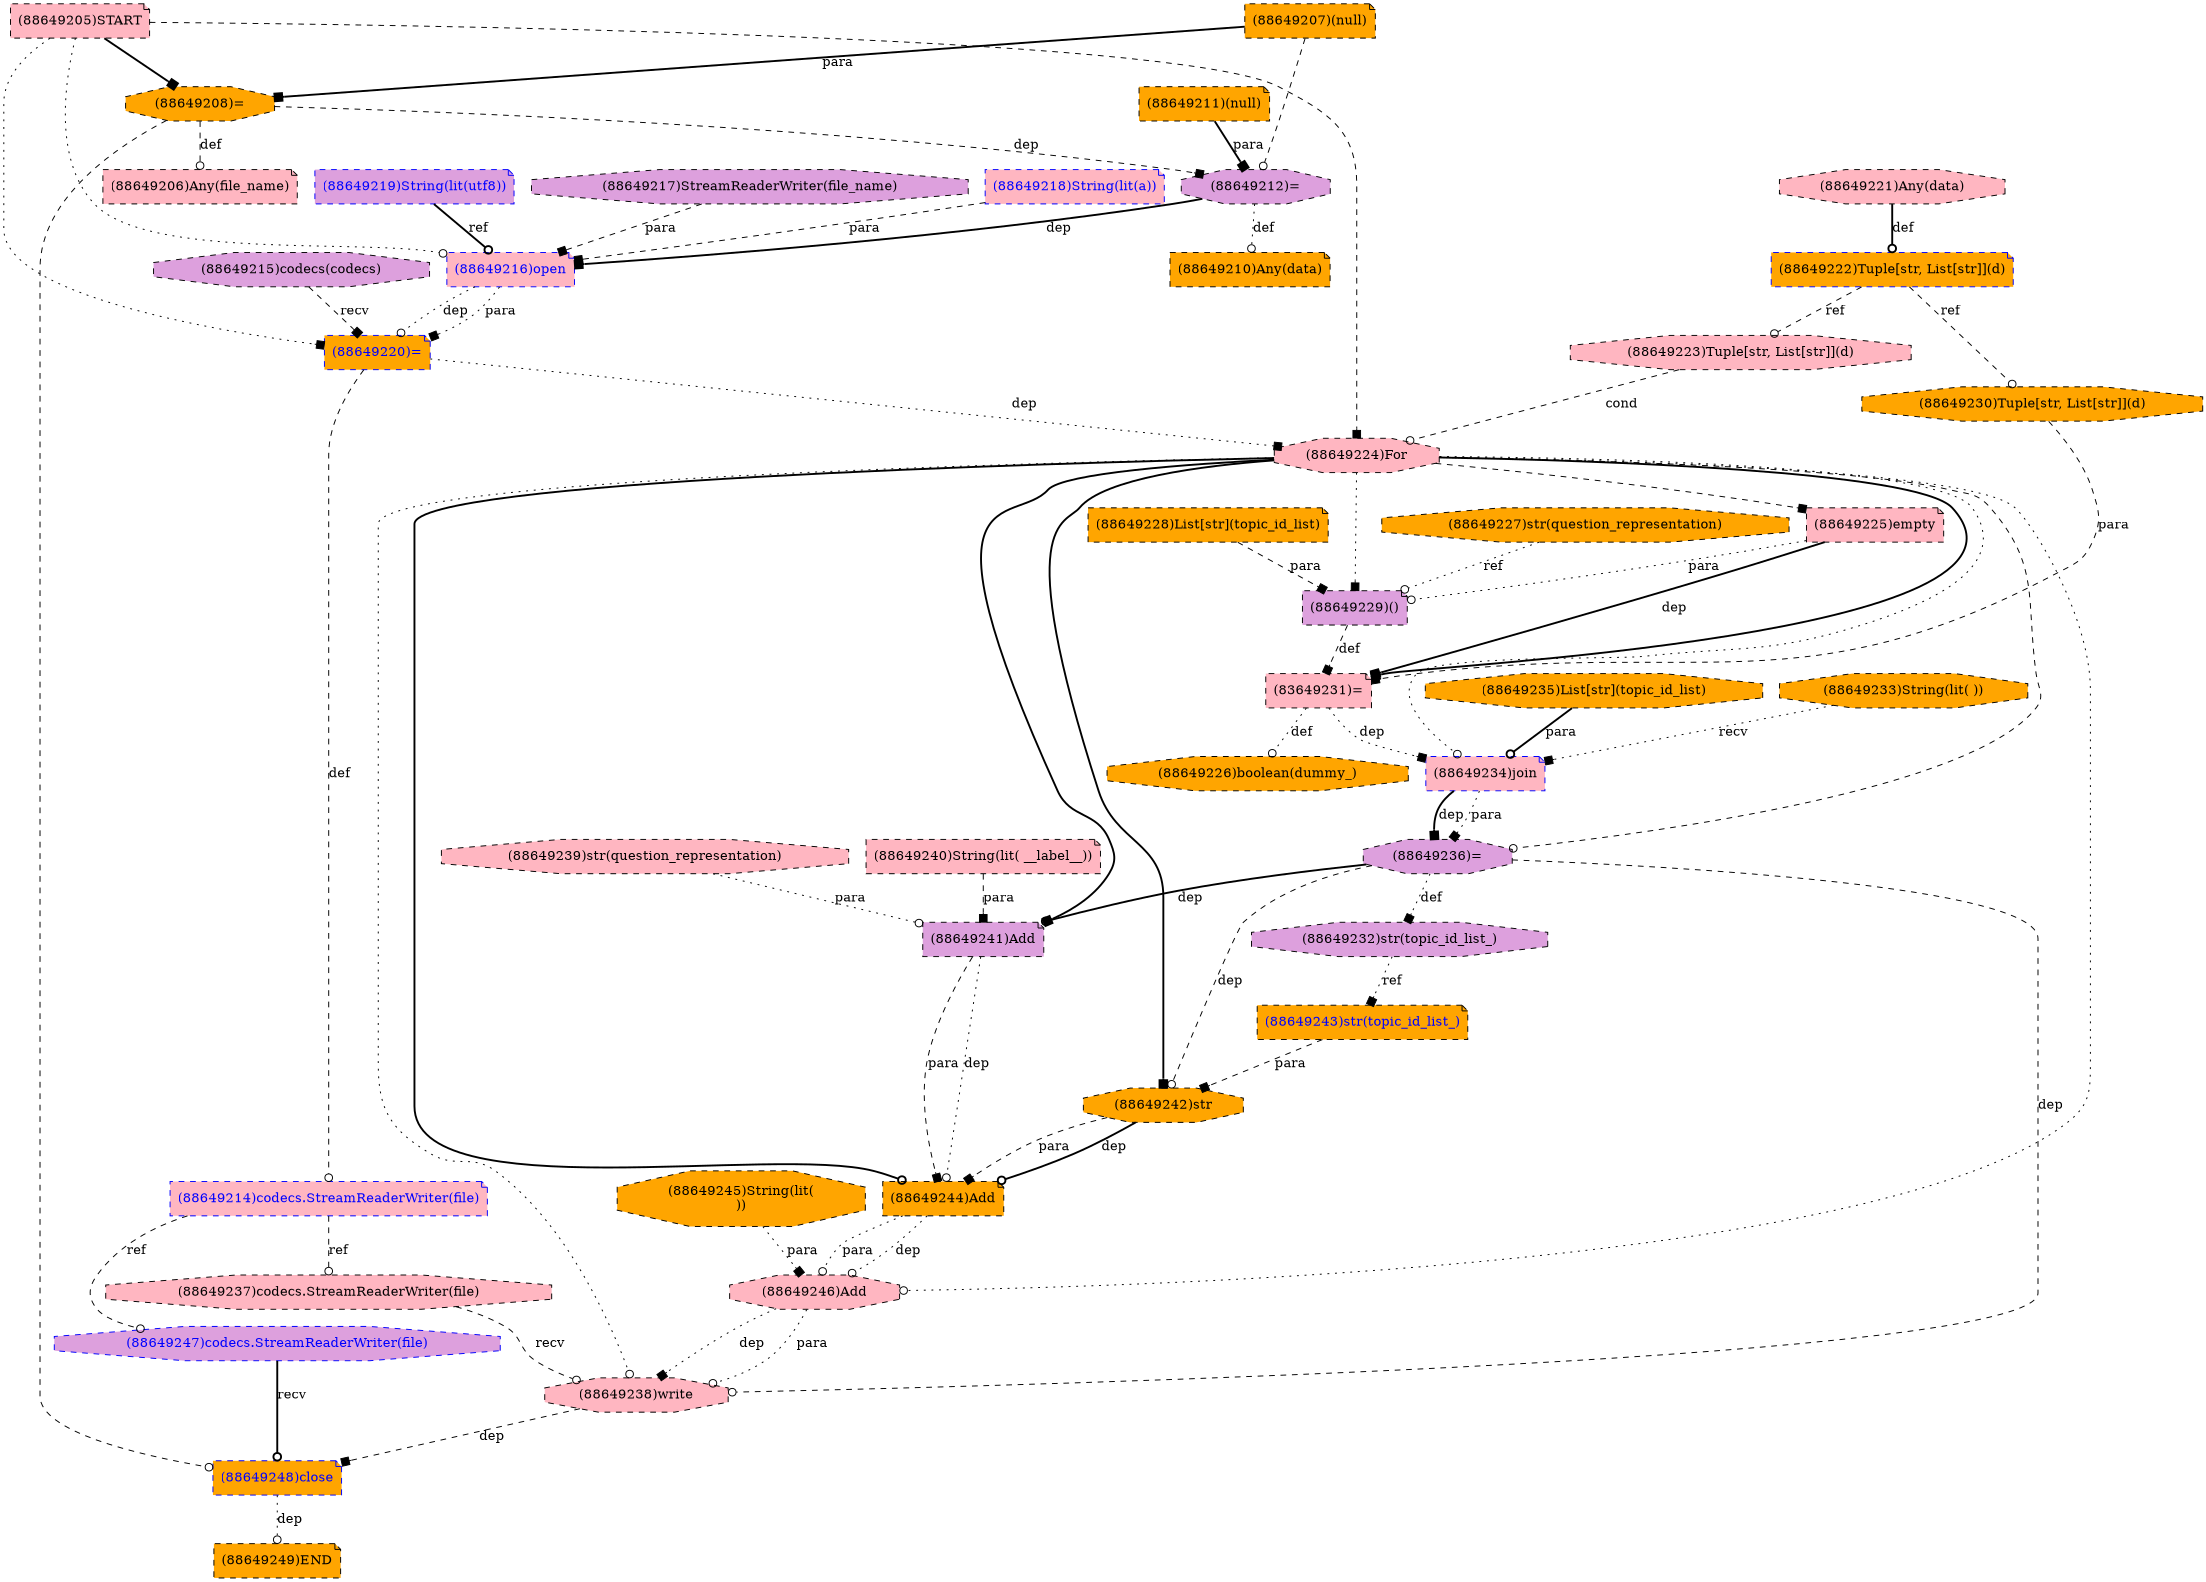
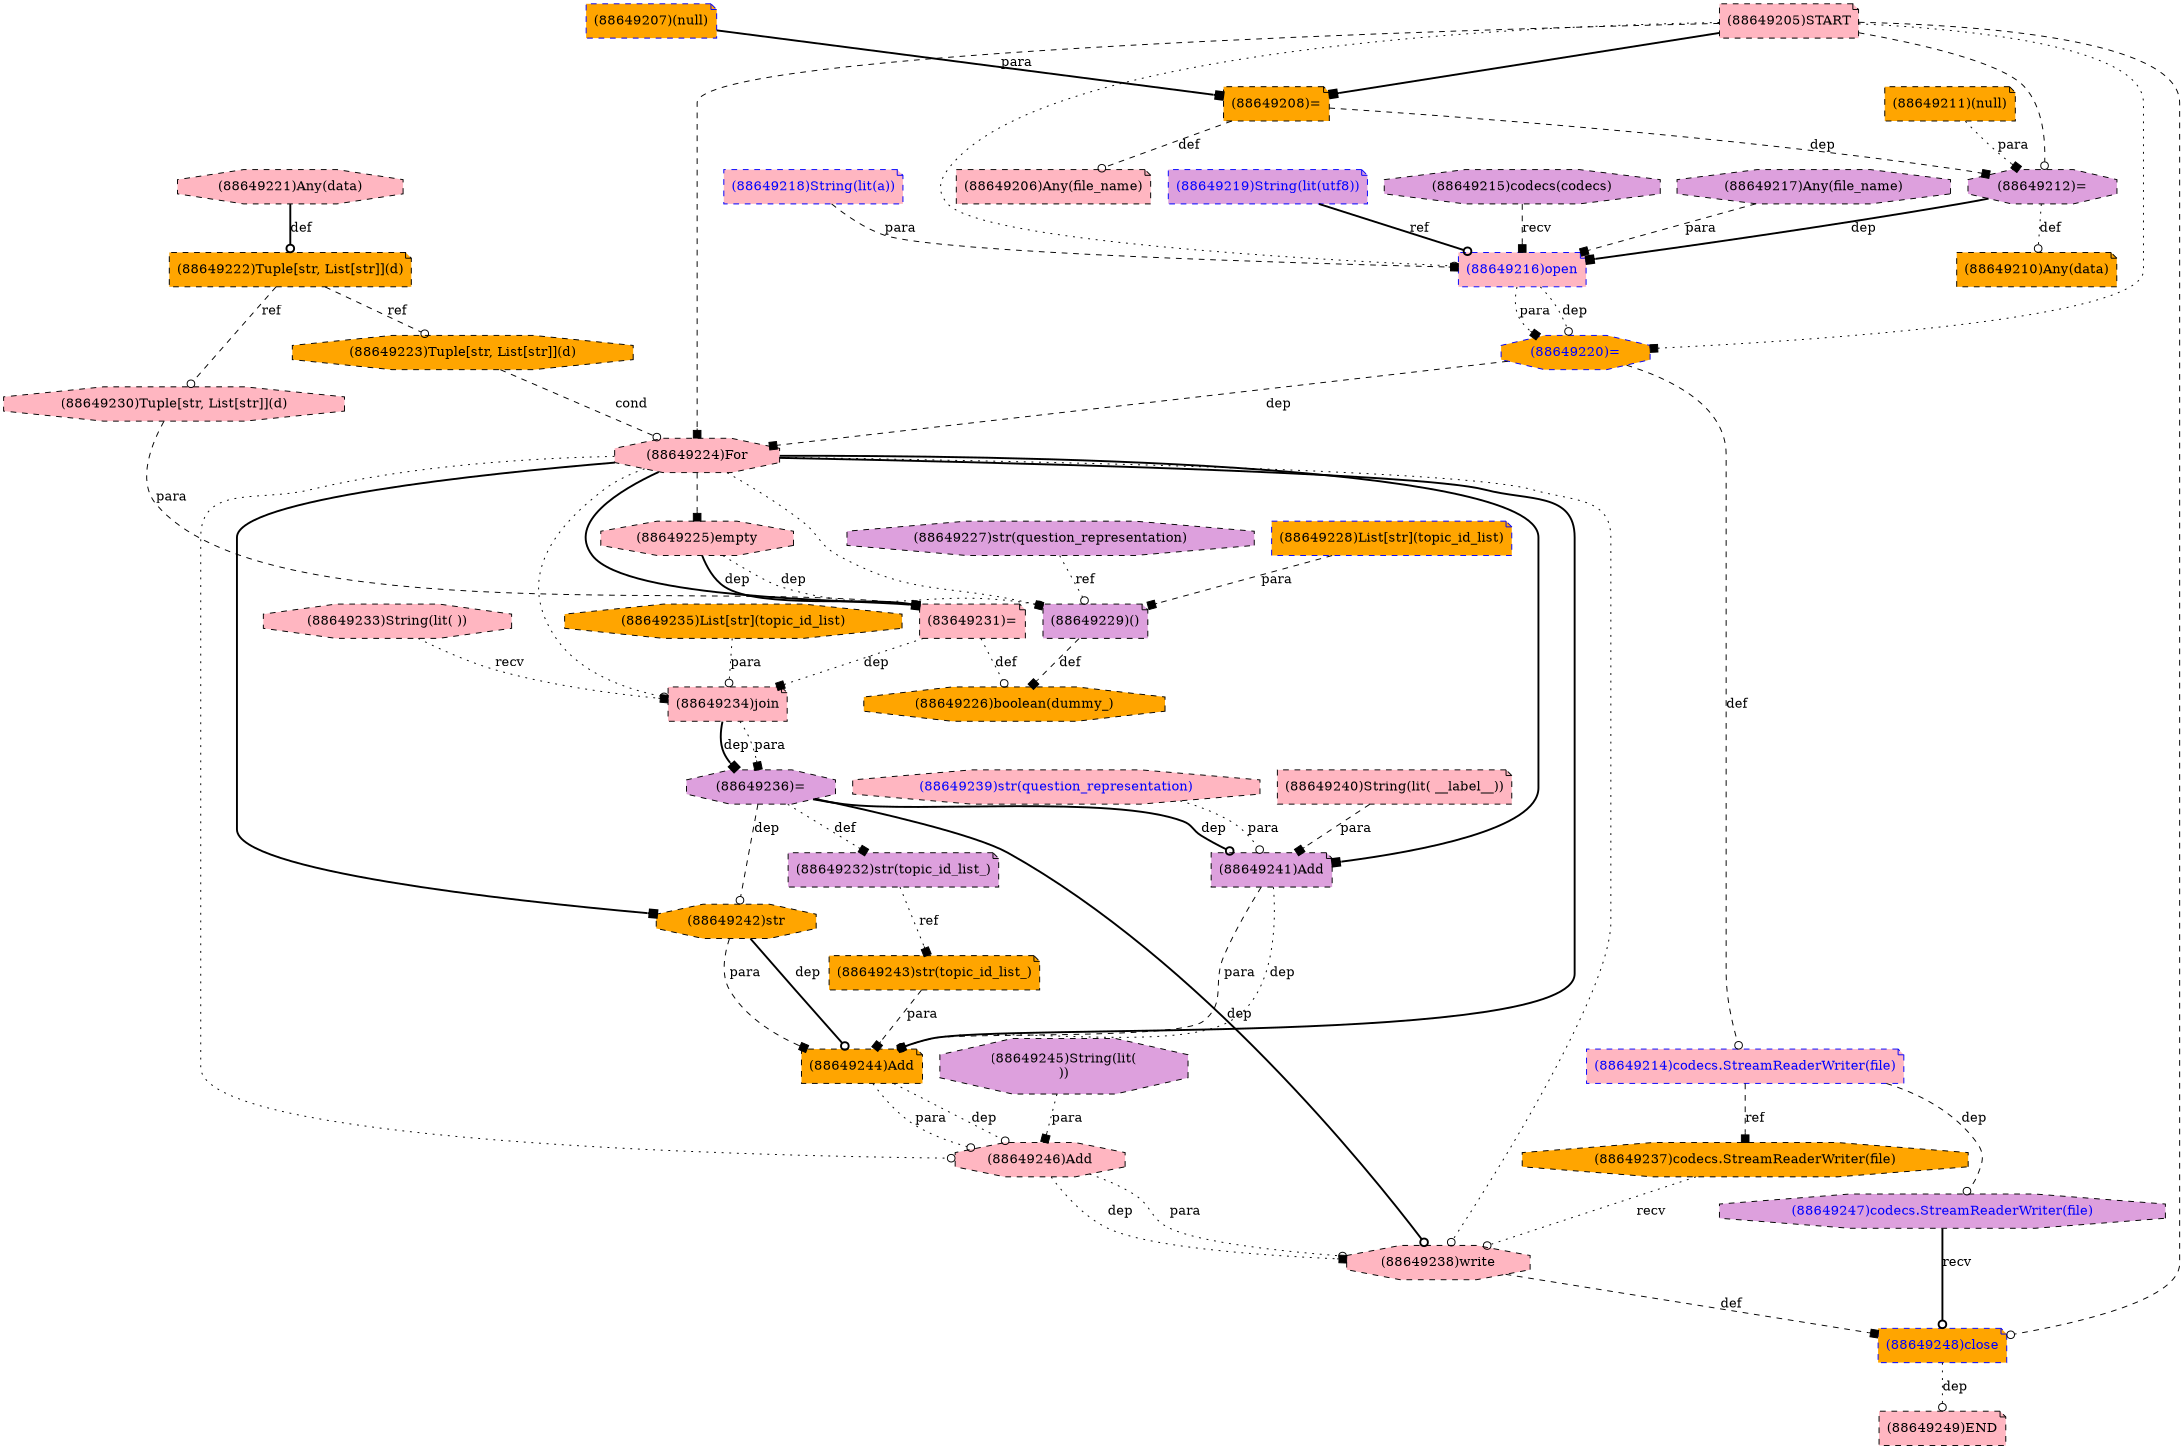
node "(88649207)(null)": color black -> blue
edge "(88649207)(null)" -> "(88649212)=": now "(88649205)START" -> "(88649212)="
node "(88649208)=": shape octagon -> note
edge "(88649211)(null)" -> "(88649212)=": style bold -> dotted
node "(88649217)StreamReaderWriter(file_name)": label "(88649217)StreamReaderWriter(file_name)" -> "(88649217)Any(file_name)"
node "(88649222)Tuple[str, List[str]](d)": color blue -> black
edge "(88649215)codecs(codecs)" -> "(88649220)=": now "(88649215)codecs(codecs)" -> "(88649216)open"
node "(88649220)=": shape note -> octagon
node "(88649223)Tuple[str, List[str]](d)": fillcolor lightpink -> orange
edge "(88649220)=" -> "(88649224)For": style dotted -> dashed
node "(88649230)Tuple[str, List[str]](d)": fillcolor orange -> lightpink
node "(88649228)List[str](topic_id_list)": color black -> blue
node "(88649227)str(question_representation)": fillcolor orange -> plum
node "(88649225)empty": shape note -> octagon
edge "(88649225)empty" -> "(88649229)()": label "para" -> "dep"
edge "(88649224)For" -> "(88649236)=": removed
edge "(88649225)empty" -> "(83649231)=": arrowhead box -> odot
edge "(88649229)()" -> "(83649231)=": now "(88649229)()" -> "(88649226)boolean(dummy_)"
node "(88649233)String(lit( ))": fillcolor orange -> lightpink
edge "(88649235)List[str](topic_id_list)" -> "(88649234)join": style bold -> dotted
node "(88649234)join": color blue -> black
edge "(88649208)=" -> "(88649248)close": now "(88649205)START" -> "(88649248)close"
node "(88649239)str(question_representation)": fontcolor black -> blue
node "(88649232)str(topic_id_list_)": shape octagon -> note
node "(88649243)str(topic_id_list_)": fontcolor blue -> black
edge "(88649243)str(topic_id_list_)" -> "(88649242)str": now "(88649243)str(topic_id_list_)" -> "(88649244)Add"
node "(88649245)String(lit( ))": fillcolor orange -> plum
edge "(88649214)codecs.StreamReaderWriter(file)" -> "(88649237)codecs.StreamReaderWriter(file)": arrowhead odot -> box
edge "(88649214)codecs.StreamReaderWriter(file)" -> "(88649247)codecs.StreamReaderWriter(file)": label "ref" -> "dep"
node "(88649237)codecs.StreamReaderWriter(file)": fillcolor lightpink -> orange
edge "(88649237)codecs.StreamReaderWriter(file)" -> "(88649238)write": style dashed -> dotted
edge "(88649236)=" -> "(88649238)write": style dashed -> bold
node "(88649247)codecs.StreamReaderWriter(file)": color blue -> black
edge "(88649238)write" -> "(88649248)close": label "dep" -> "def"
node "(88649249)END": fillcolor orange -> lightpink
